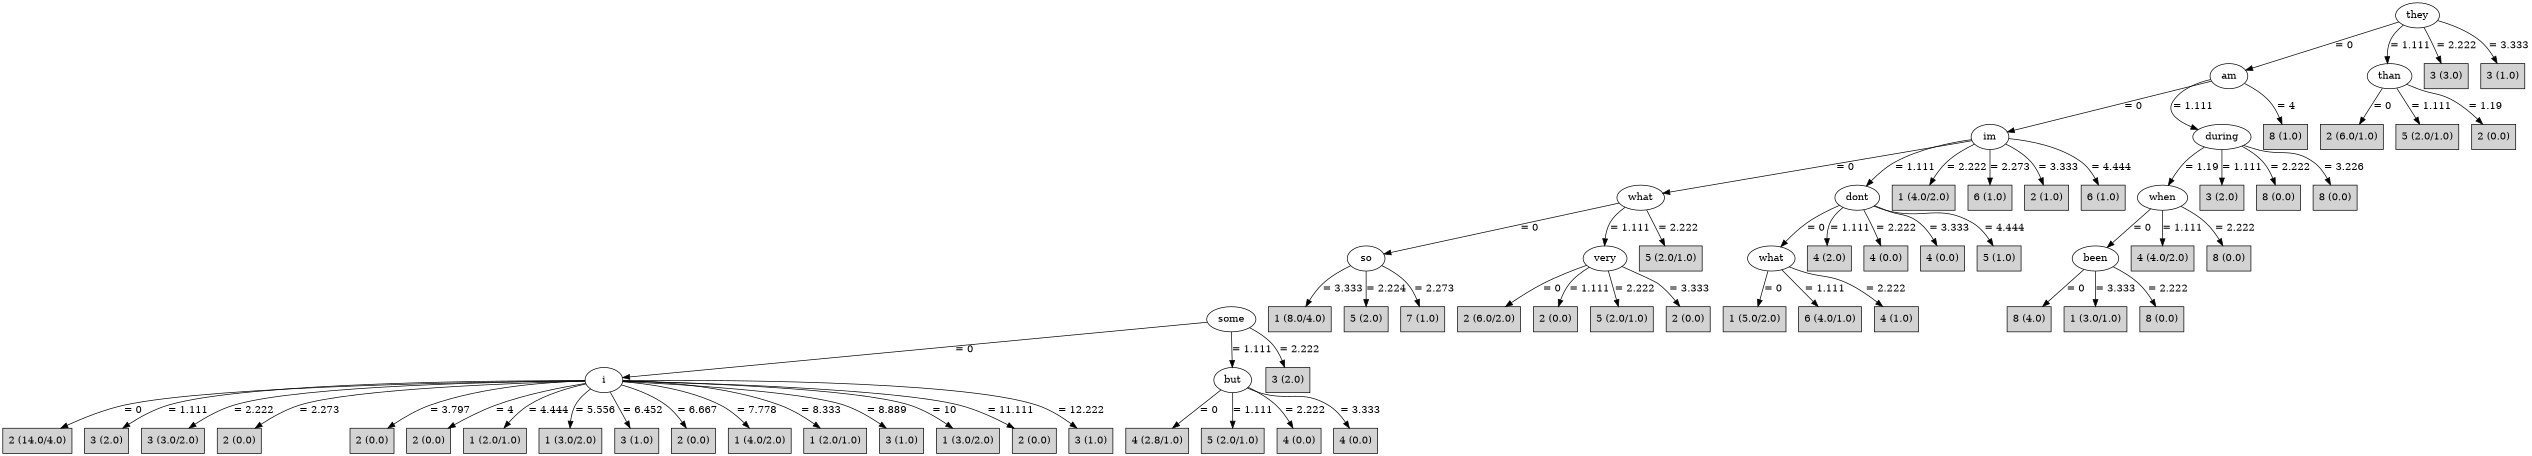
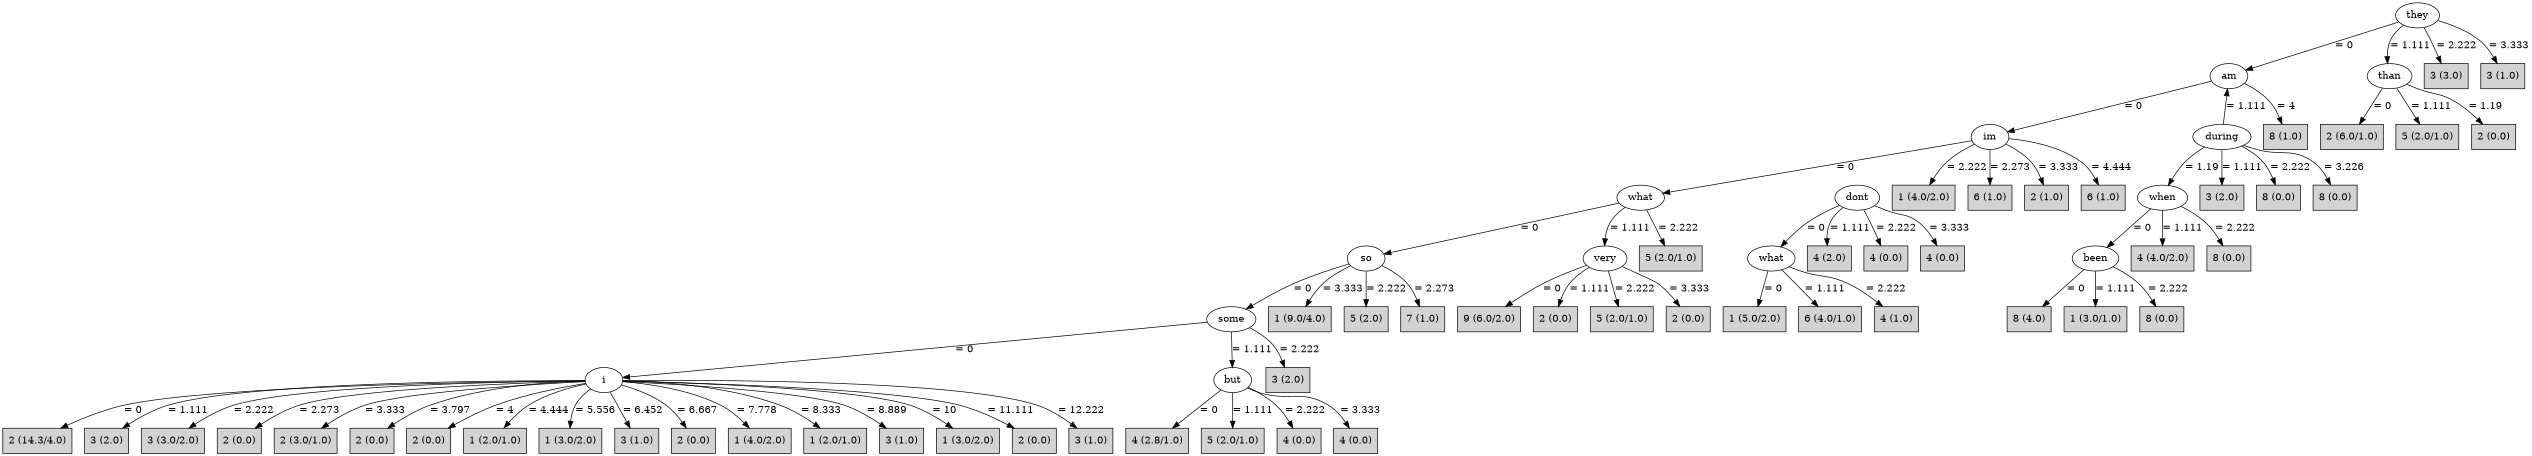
edge "am" -> "during": reversed
edge "im" -> "dont": removed, label "= 1.111"
node "5 (1.0)": removed
edge "so" -> "some": added, label "= 0"
edge "so" -> "5 (2.0)": label "= 2.224" -> "= 2.222"
edge "been" -> "1 (3.0/1.0)": label "= 3.333" -> "= 1.111"
node "1 (8.0/4.0)": label "1 (8.0/4.0)" -> "1 (9.0/4.0)"
node "2 (6.0/2.0)": label "2 (6.0/2.0)" -> "9 (6.0/2.0)"
node "2 (14.0/4.0)": label "2 (14.0/4.0)" -> "2 (14.3/4.0)"
node "2 (3.0/1.0)": added
